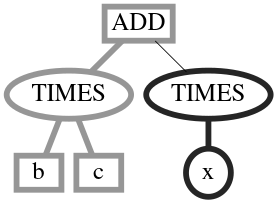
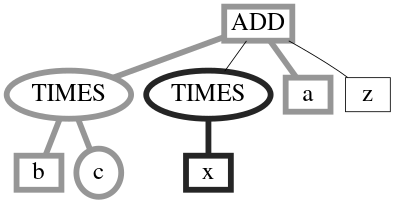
node "a": added
node "z": added
node "c": shape box -> ellipse
node "x": shape ellipse -> box
